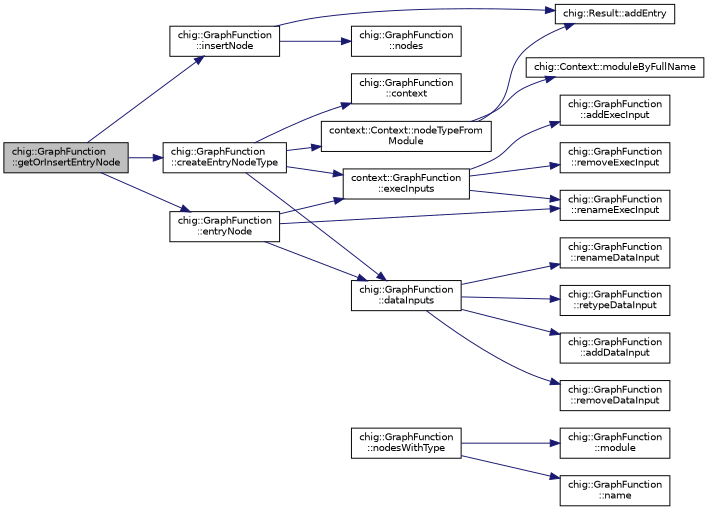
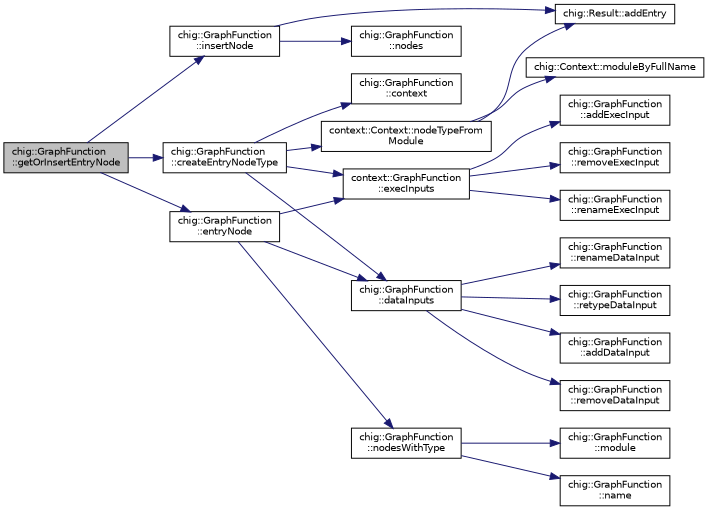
edge "chig::GraphFunction ::entryNode" -> "chig::GraphFunction ::renameExecInput": now "chig::GraphFunction ::entryNode" -> "chig::GraphFunction ::nodesWithType"
